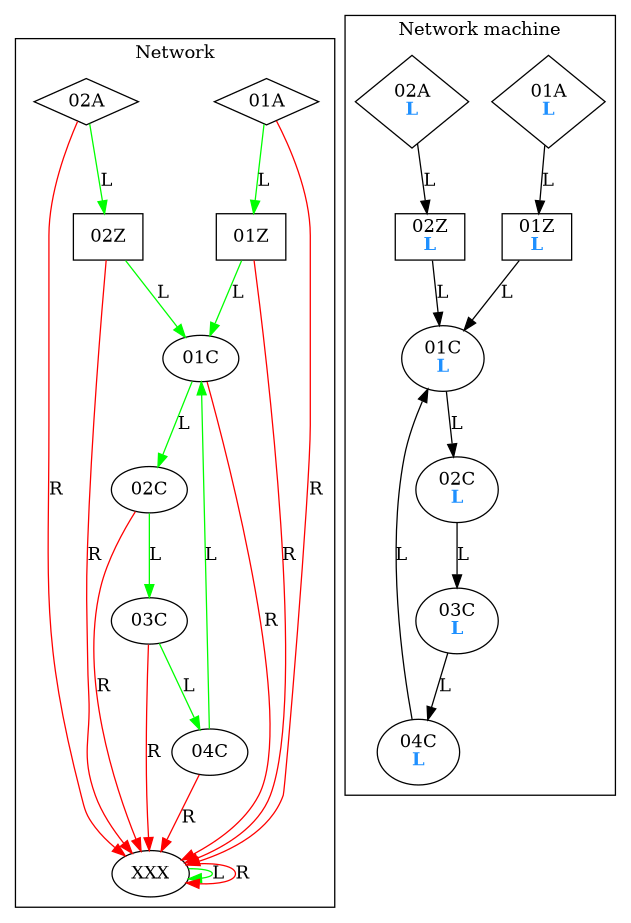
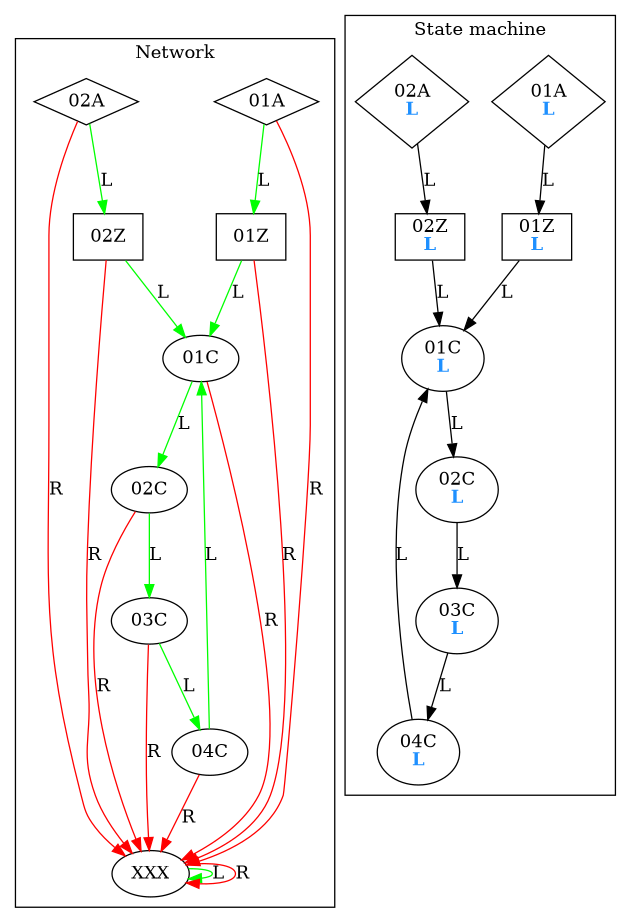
cluster "Network machine": label "Network machine" -> "State machine"
